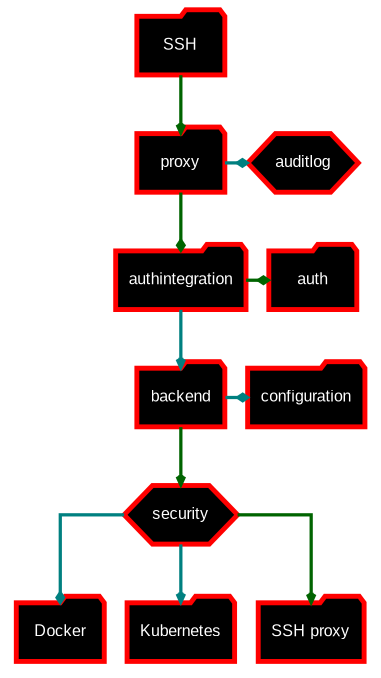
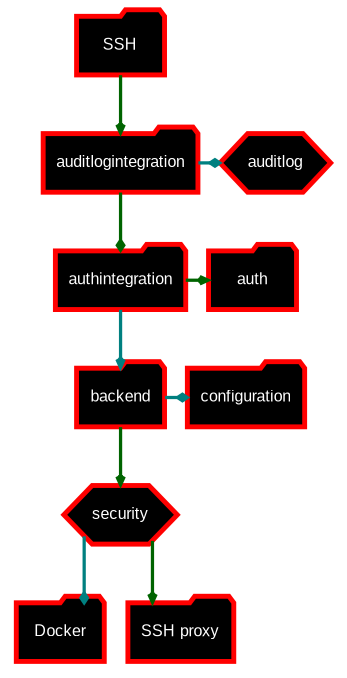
node "proxy": label "proxy" -> "auditlogintegration"
edge "authintegration" -> "auth": arrowhead diamond -> vee
node "Kubernetes": removed
